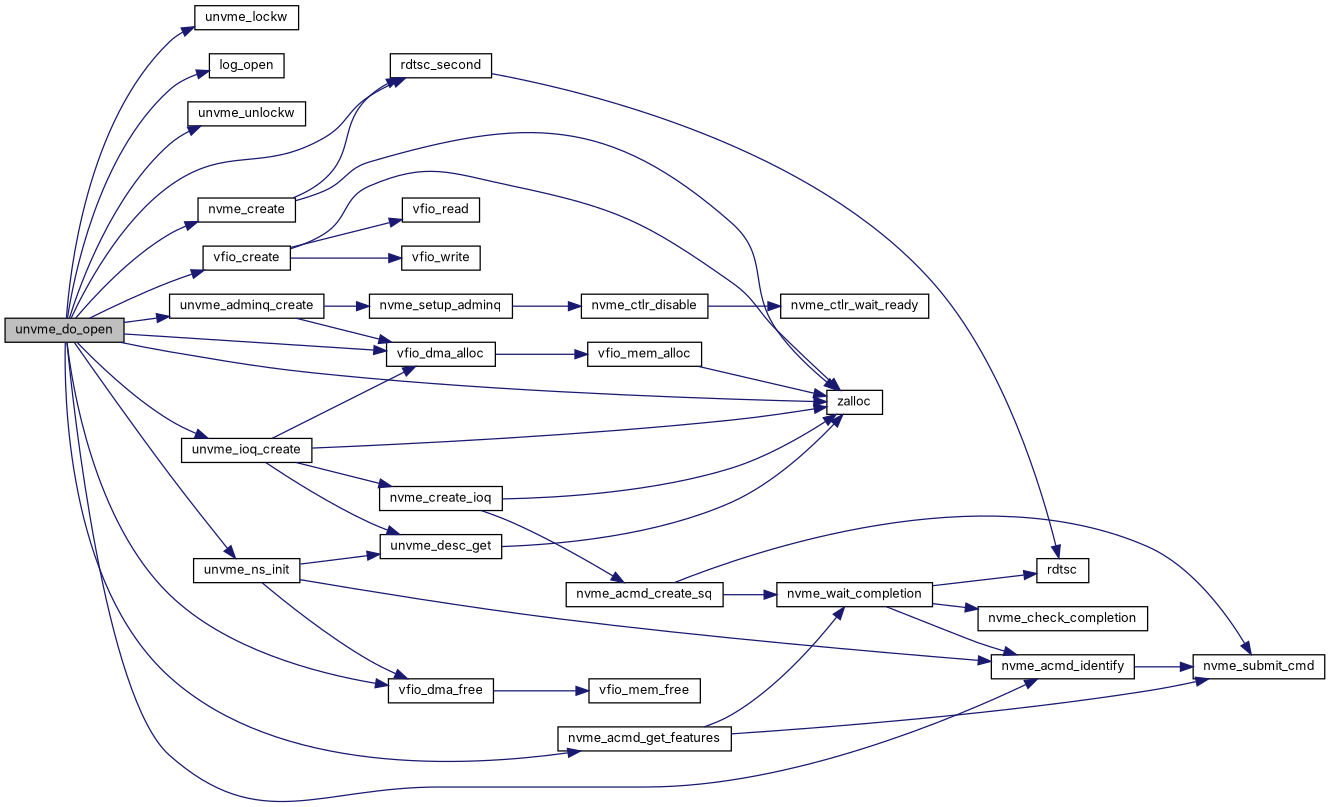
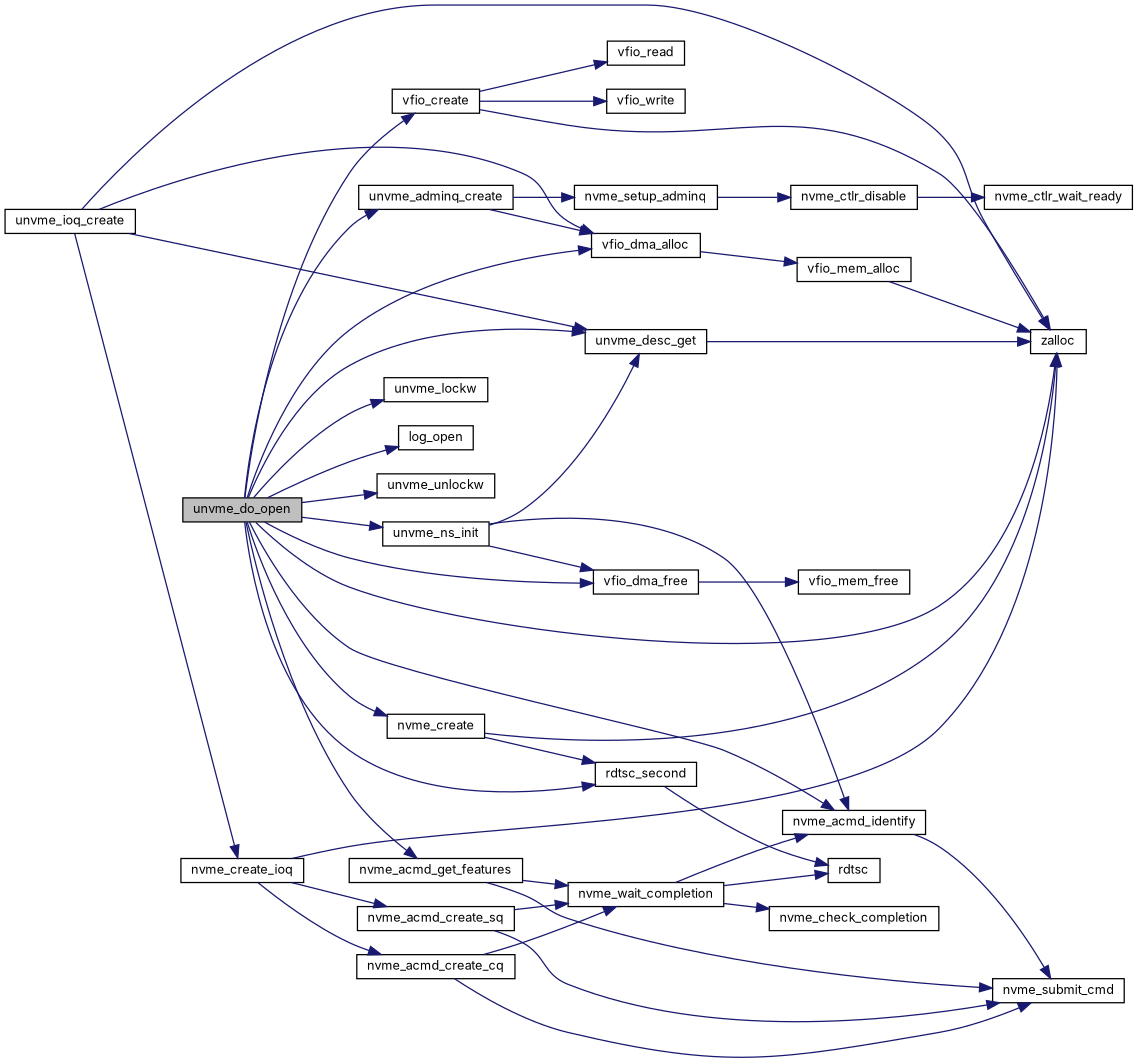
edge "unvme_do_open" -> "unvme_ioq_create": now "unvme_do_open" -> "unvme_desc_get"
node "nvme_acmd_create_cq": added
